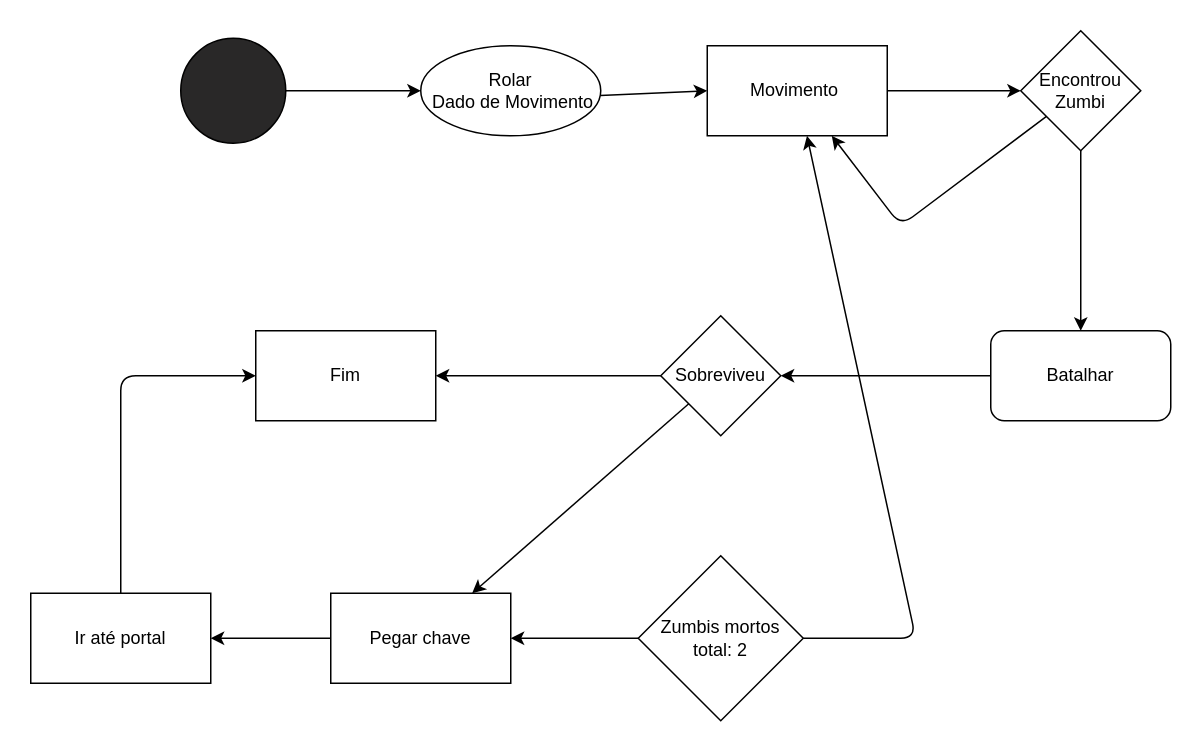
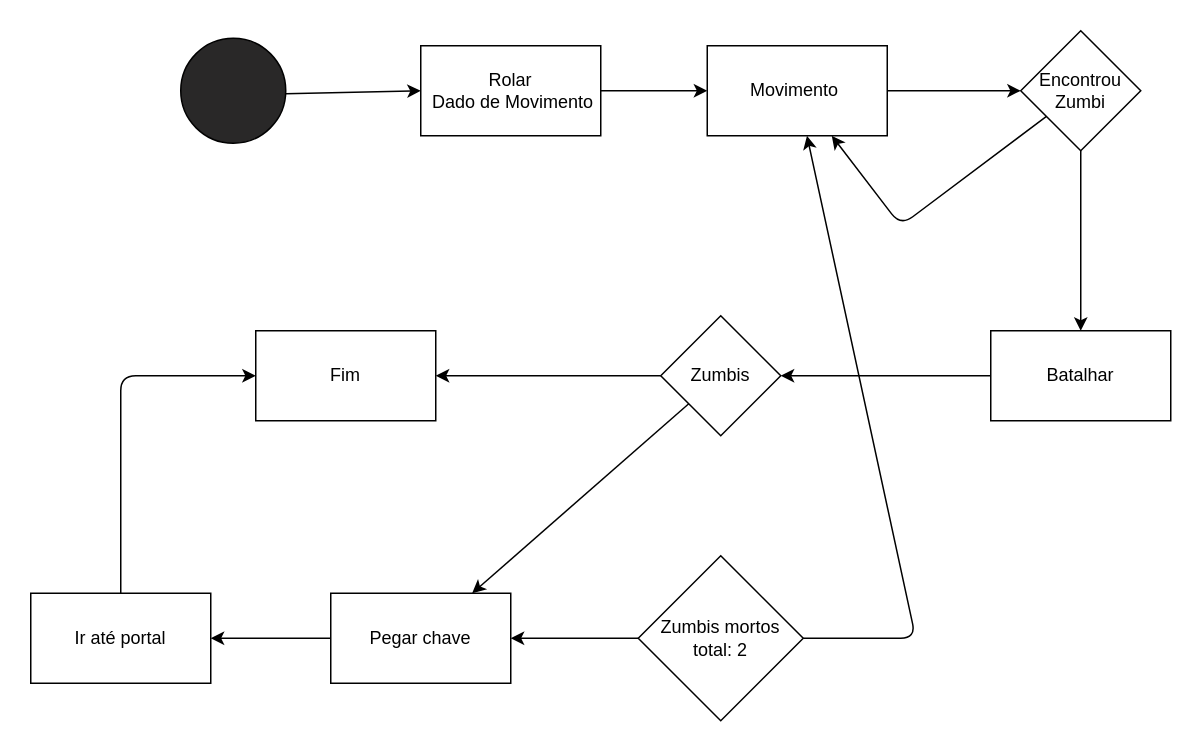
node "Rolar Dado de Movimento": shape ellipse -> rectangle
node "Sobreviveu": label "Sobreviveu" -> "Zumbis"
node "Batalhar": shape rounded rectangle -> rectangle
